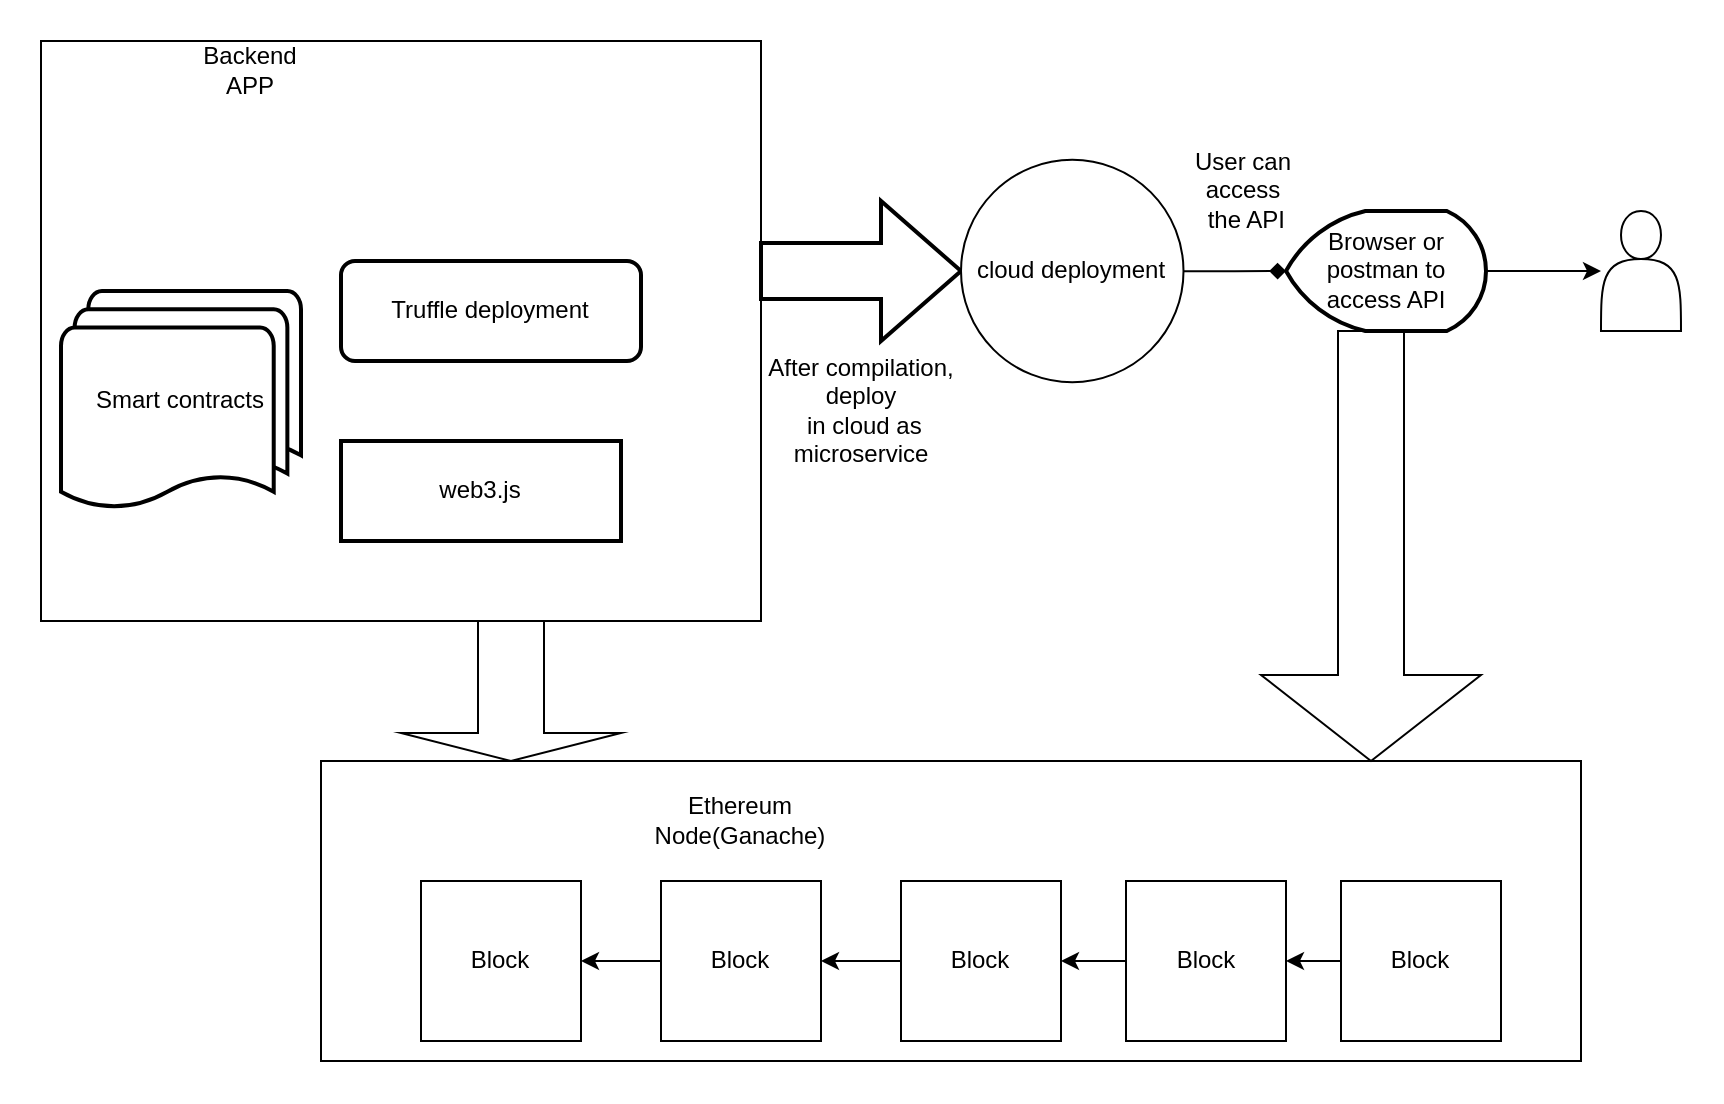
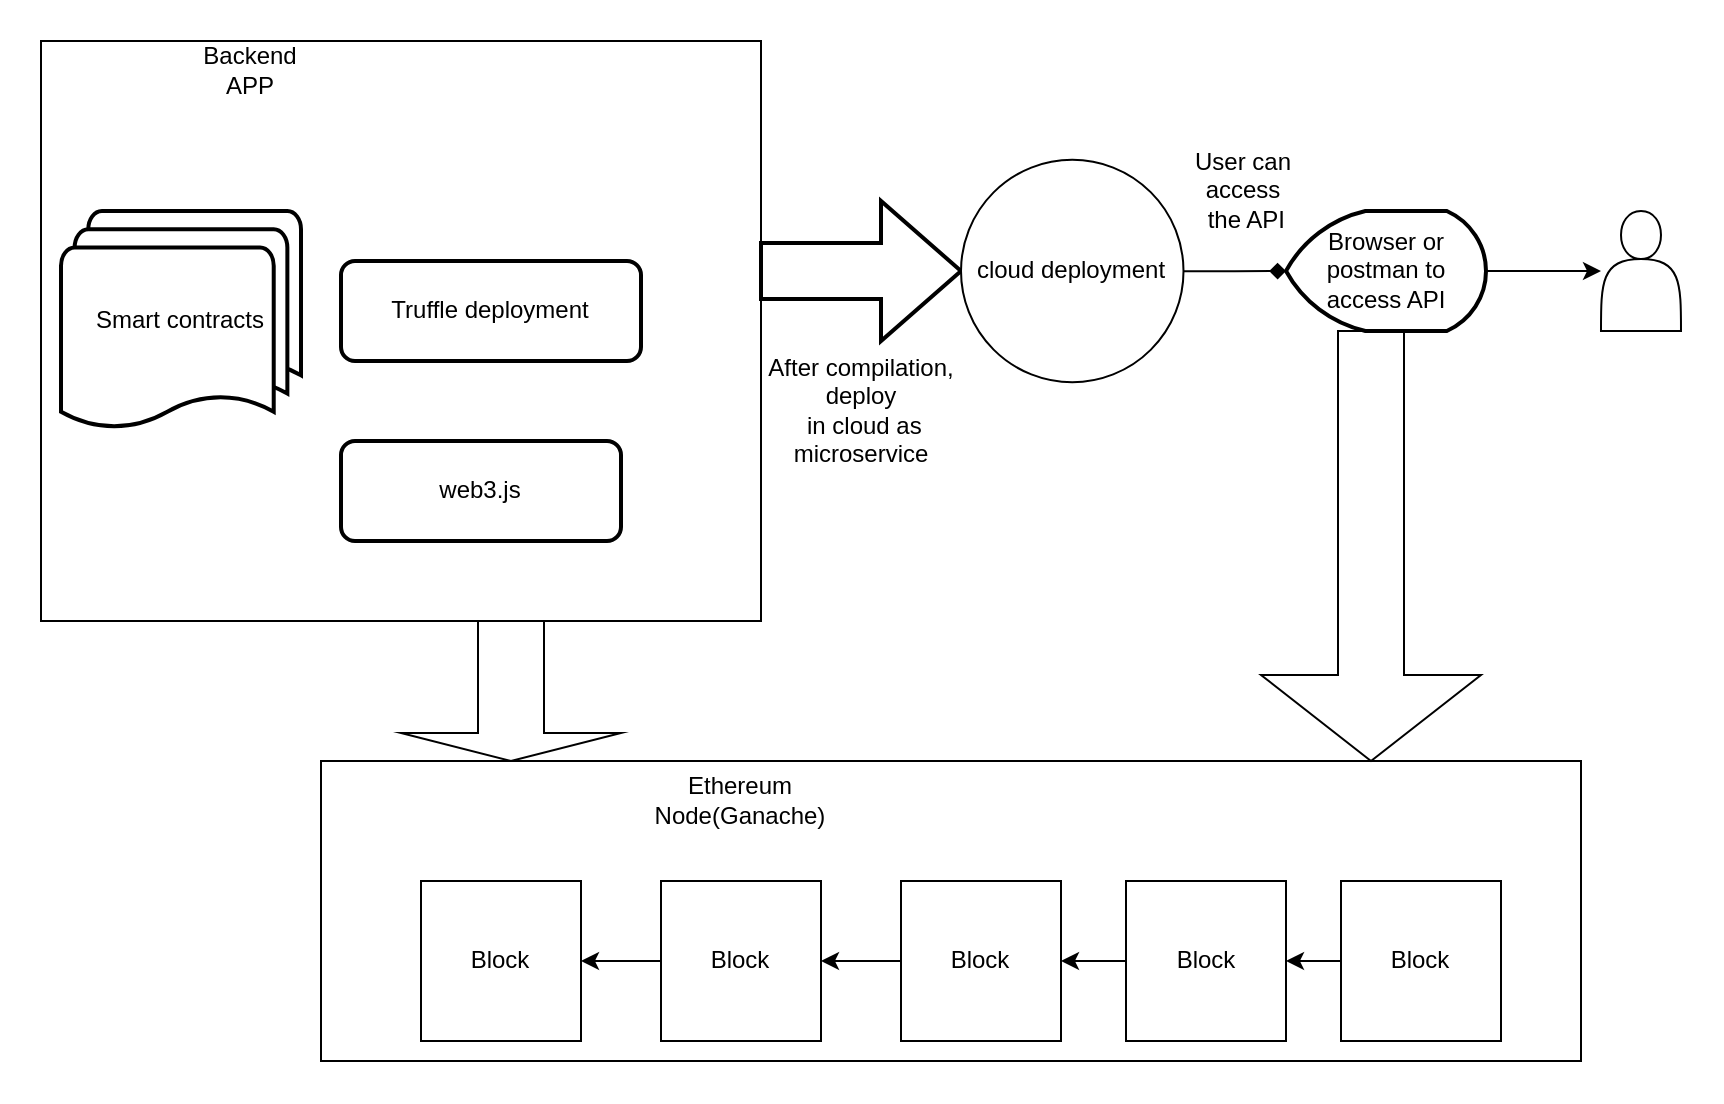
node "Smart contracts": moved (181, 401) -> (181, 321)
node "web3.js": shape rectangle -> rounded rectangle
node "Ethereum Node(Ganache)": moved (741, 821) -> (741, 801)
